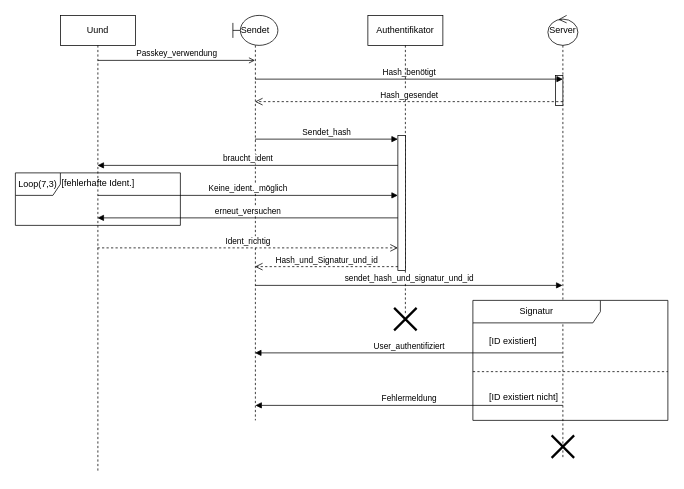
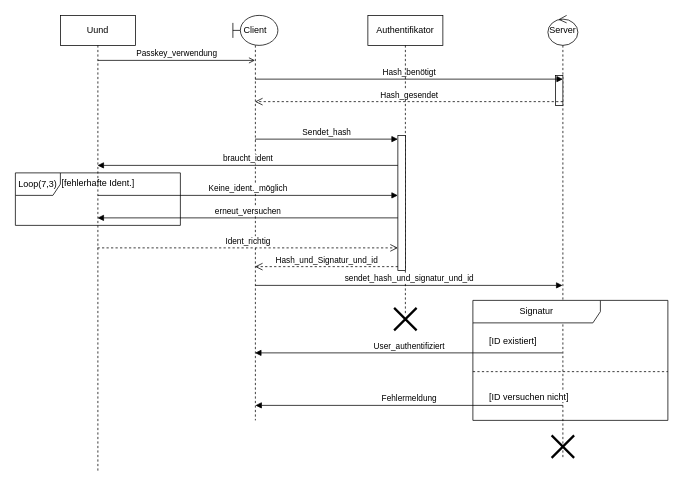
node "Sendet": label "Sendet" -> "Client"
node "[ID existiert nicht]": label "[ID existiert nicht]" -> "[ID versuchen nicht]"
